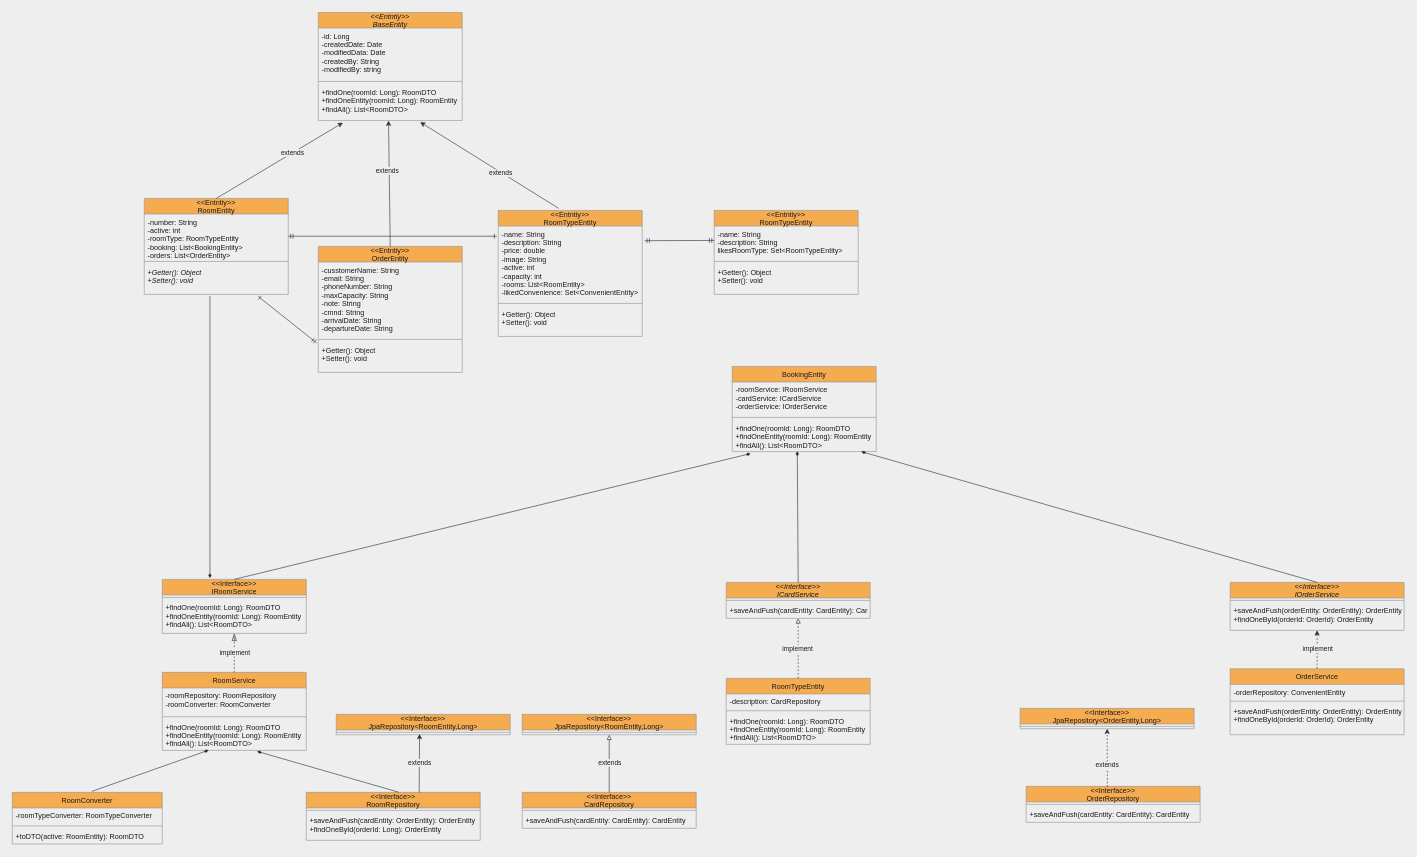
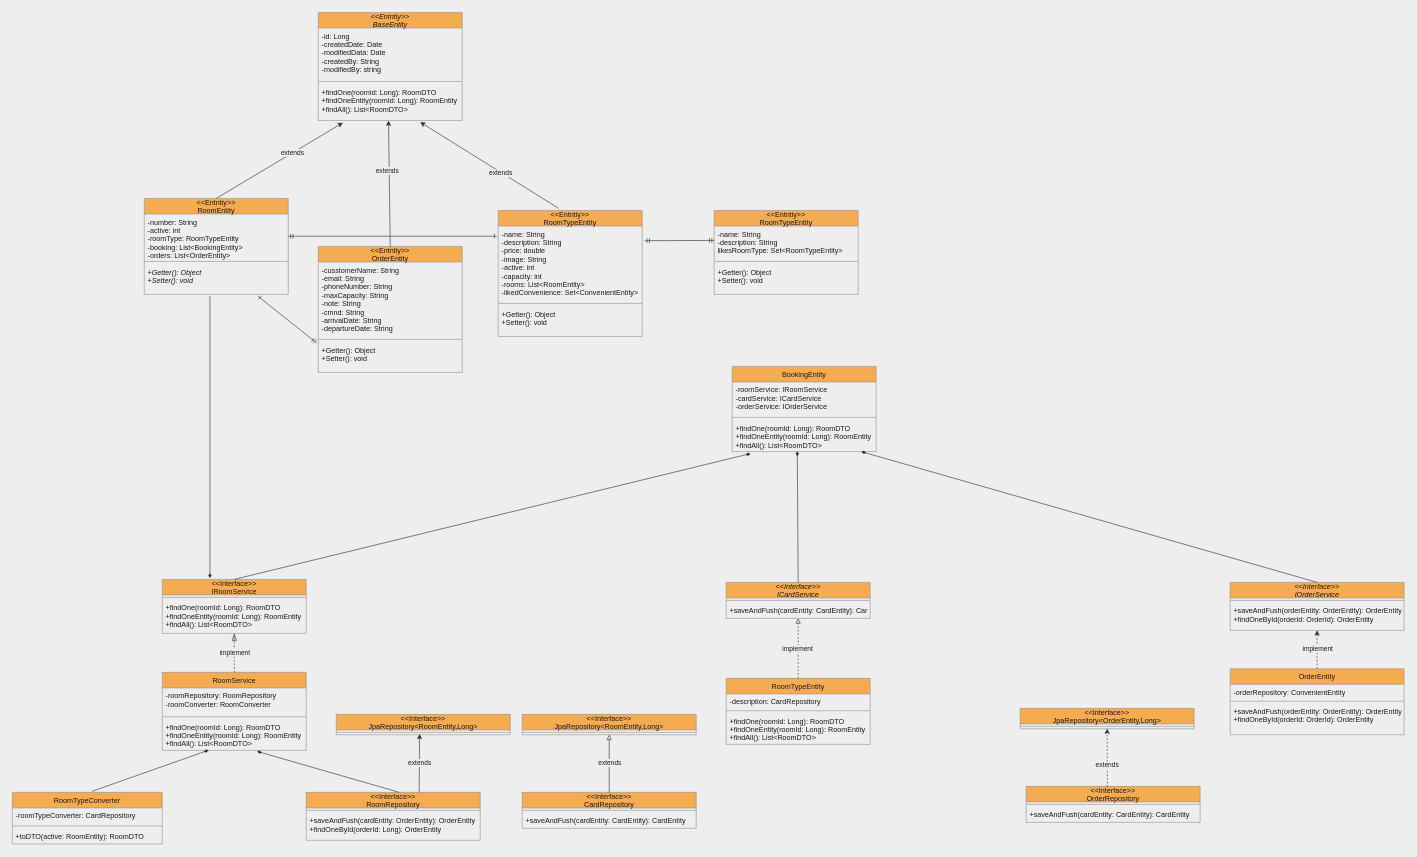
node "OrderService": label "OrderService" -> "OrderEntity"
node "RoomConverter": label "RoomConverter" -> "RoomTypeConverter"
node "-roomTypeConverter: RoomTypeConverter": label "-roomTypeConverter: RoomTypeConverter" -> "-roomTypeConverter: CardRepository"
